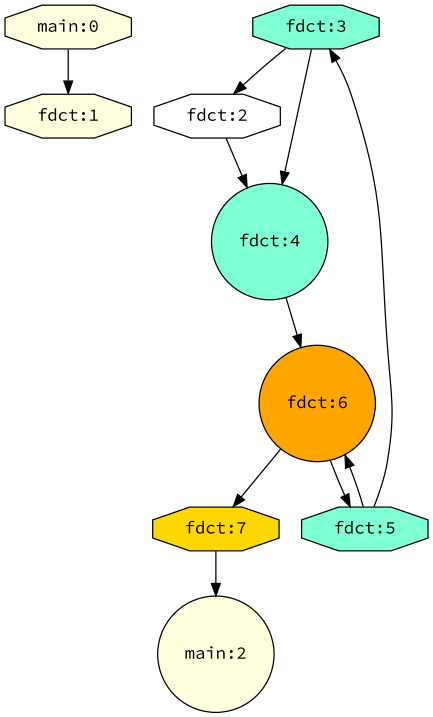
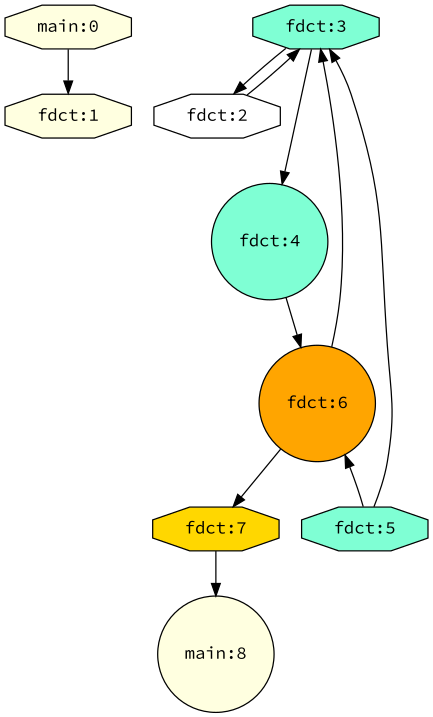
edge "fdct:2" -> "fdct:4": now "fdct:2" -> "fdct:3"
edge "fdct:6" -> "fdct:5": now "fdct:6" -> "fdct:3"
node "main:2": label "main:2" -> "main:8"
